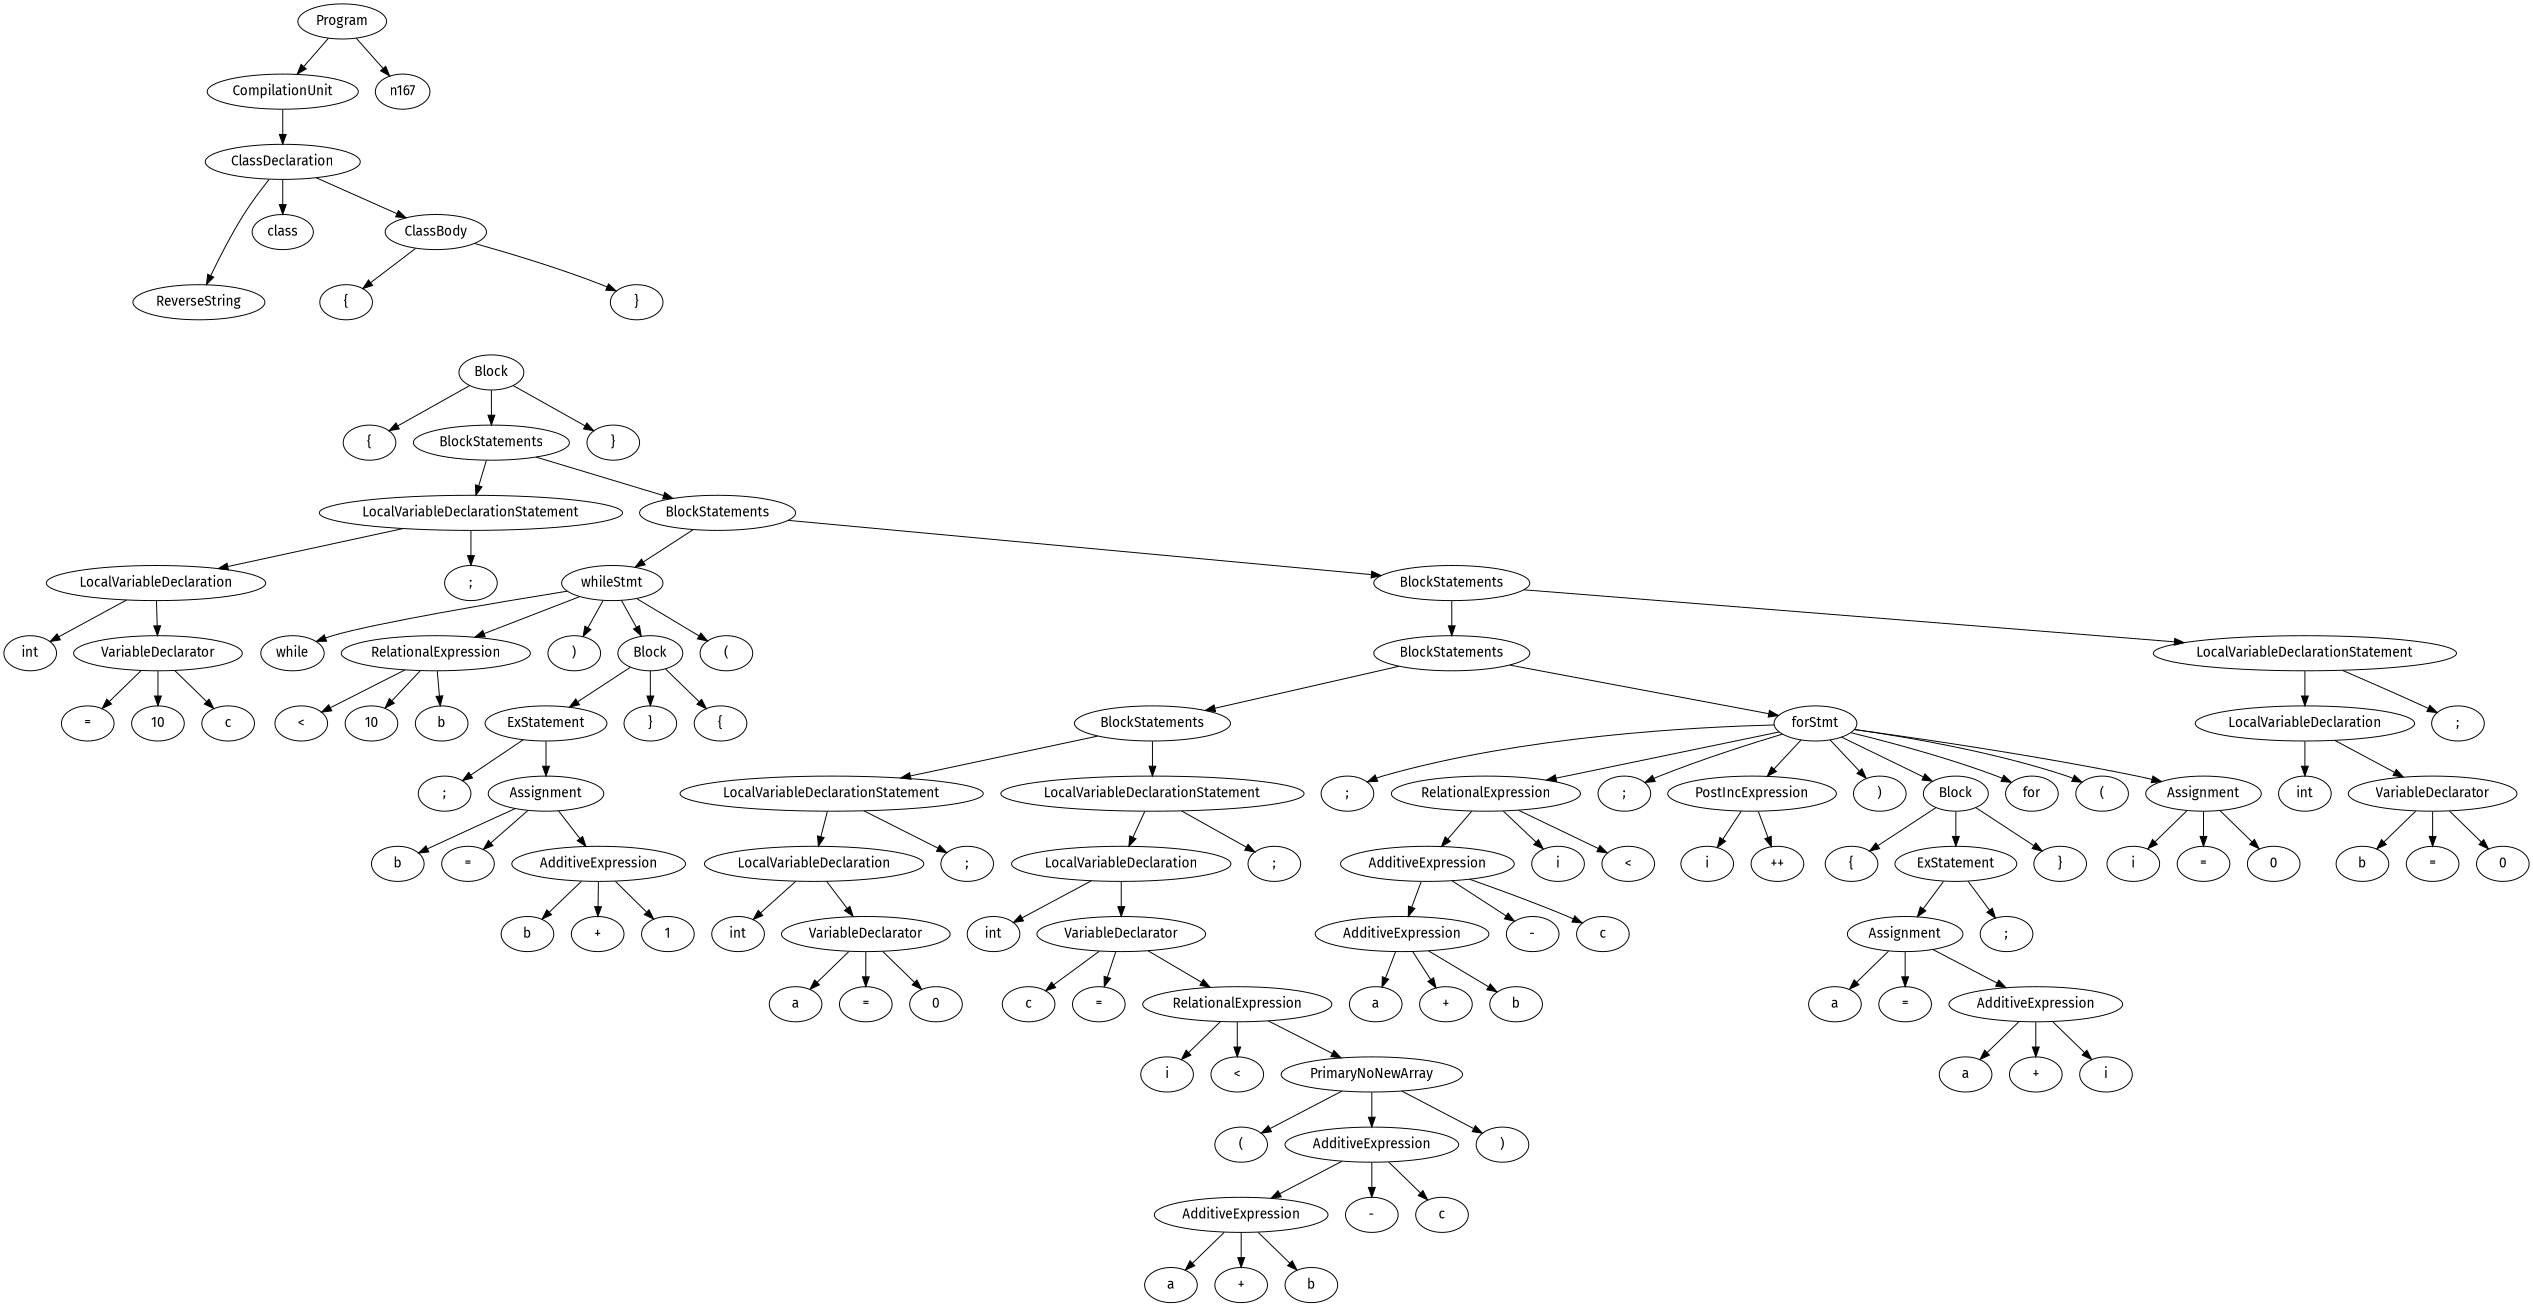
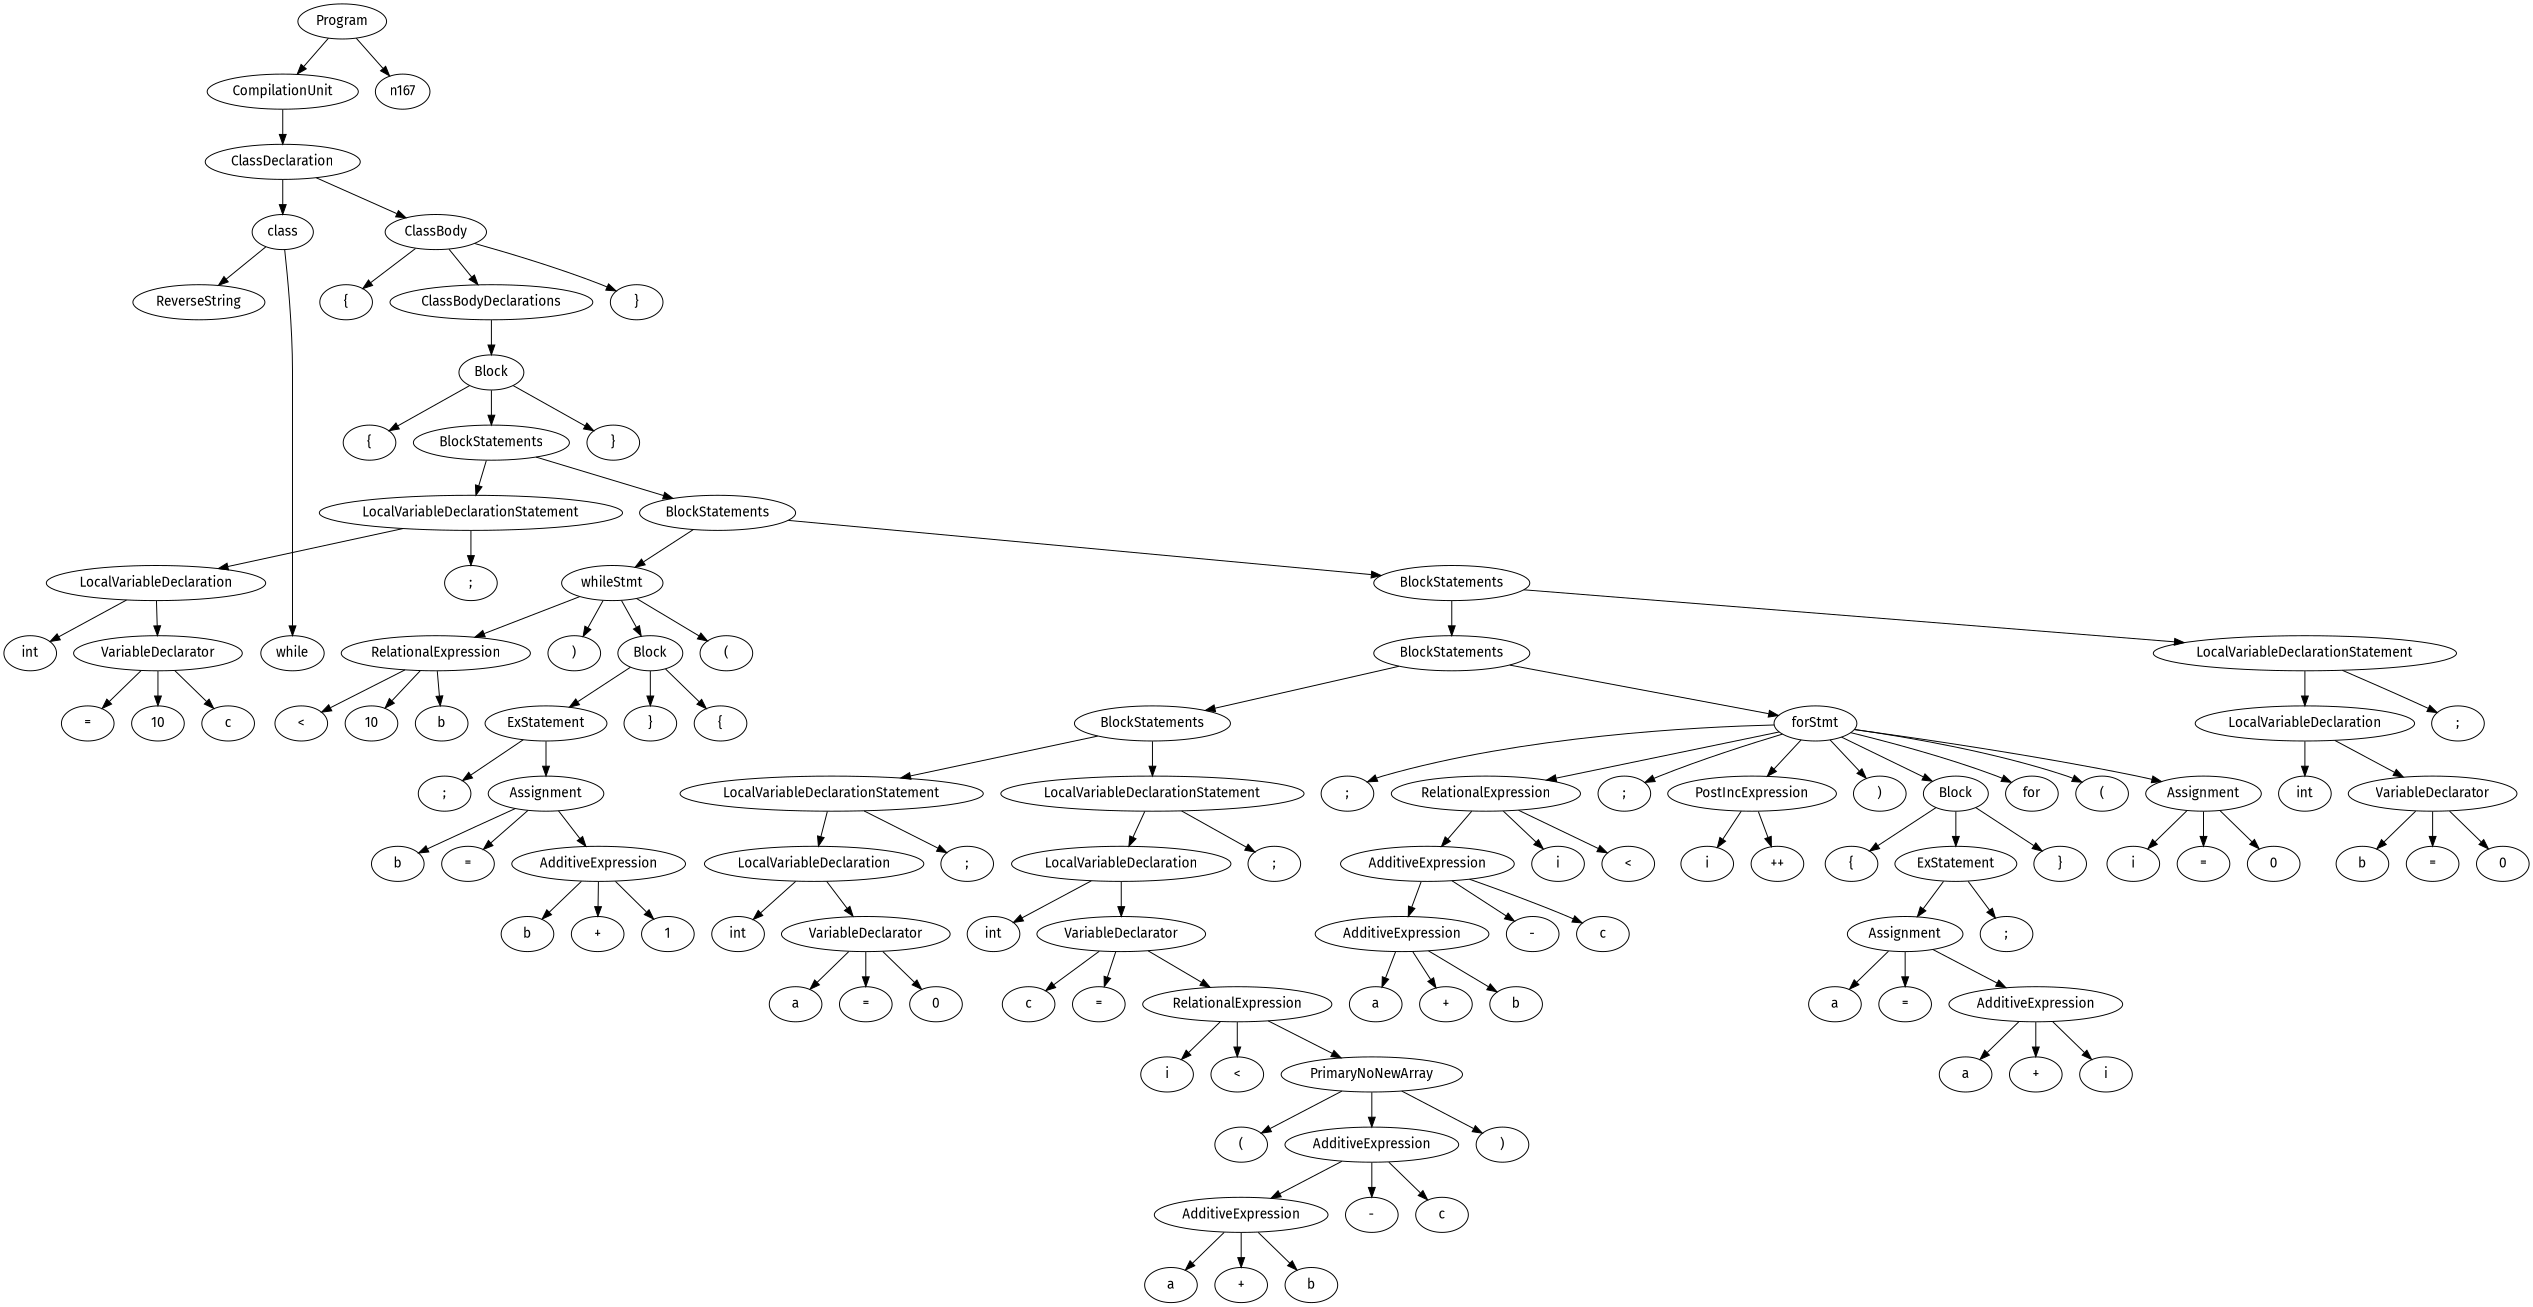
edge "ClassDeclaration" -> "ReverseString": now "class" -> "ReverseString"
node "ClassBodyDeclarations": added
edge "whileStmt" -> "while": now "class" -> "while"
